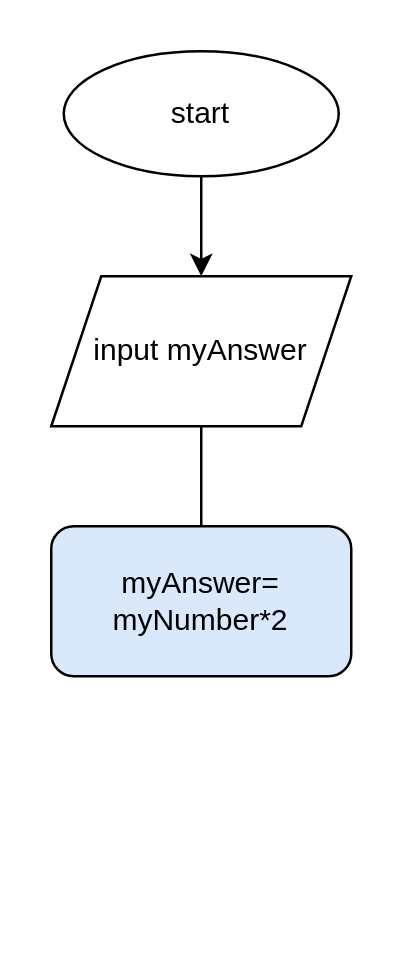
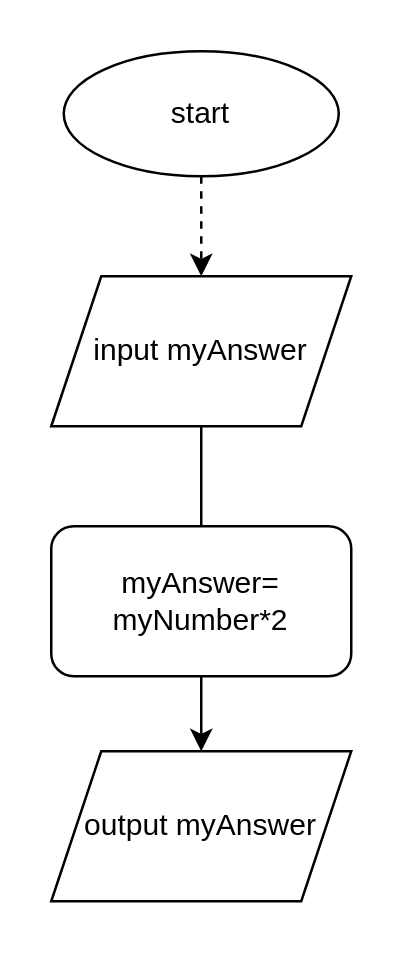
edge "start" -> "input myAnswer": style solid -> dashed
node "myAnswer= myNumber*2": fillcolor #dae8fc -> #ffffff
edge "myAnswer= myNumber*2" -> "output myAnswer": added
node "output myAnswer": added
